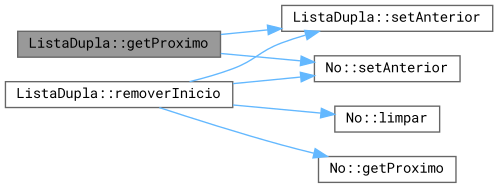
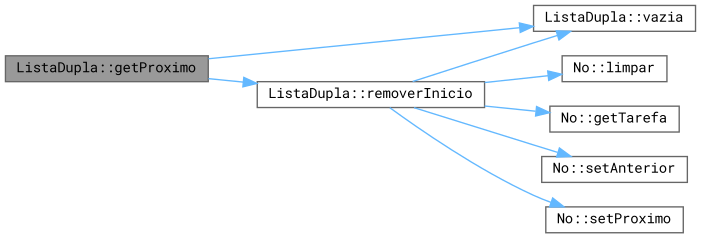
node "ListaDupla::setAnterior": label "ListaDupla::setAnterior" -> "ListaDupla::vazia"
edge "ListaDupla::getProximo" -> "No::setAnterior": now "ListaDupla::getProximo" -> "ListaDupla::removerInicio"
node "No::getProximo": label "No::getProximo" -> "No::getTarefa"
node "No::setProximo": added
